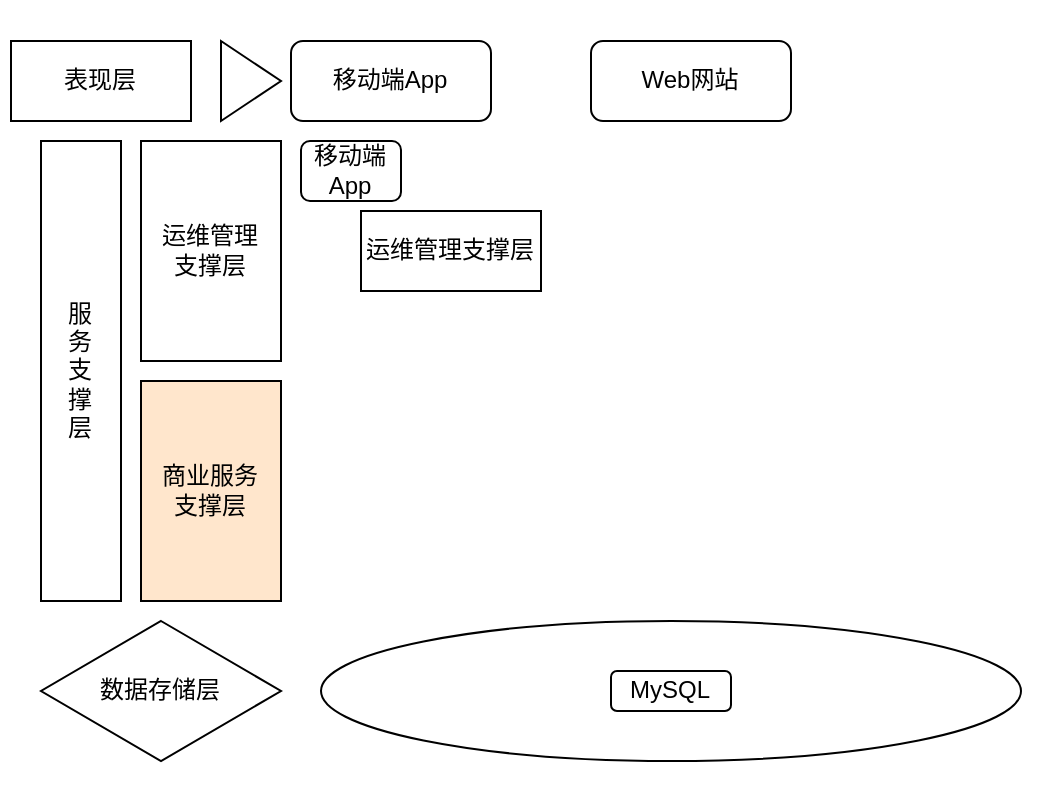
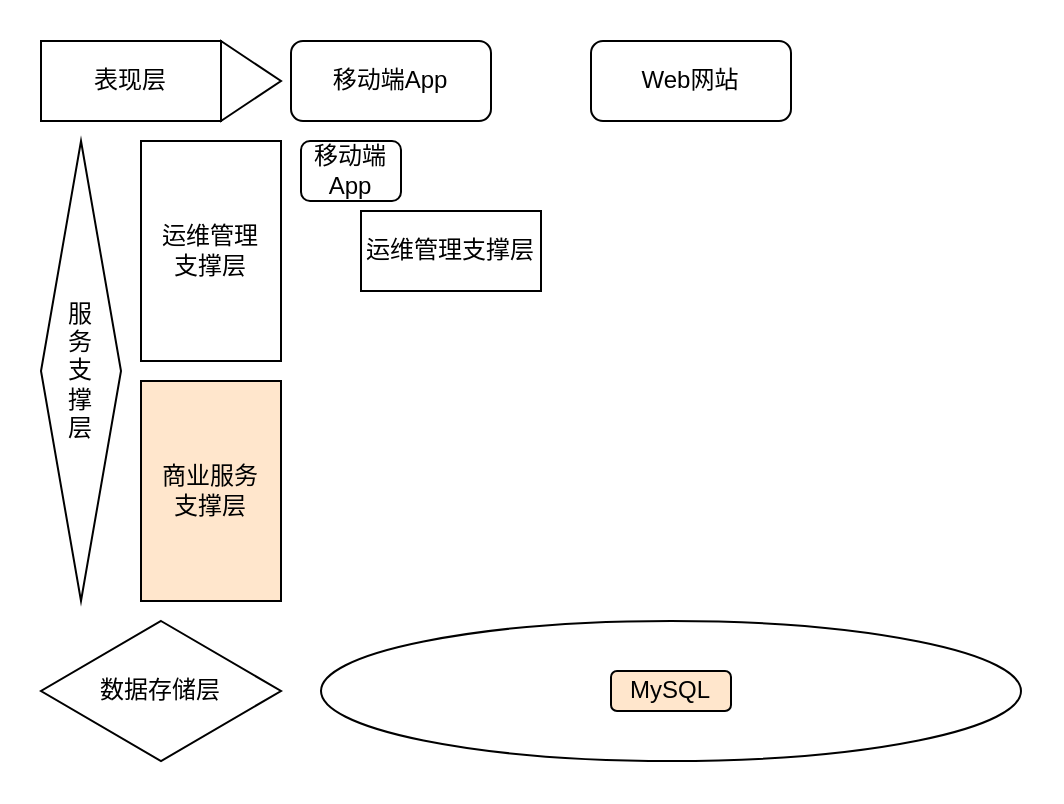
node "表现层": moved (101, 81) -> (131, 81)
node "服 务 支 撑 层": shape rectangle -> diamond
node "MySQL": fillcolor #ffffff -> #ffe6cc
